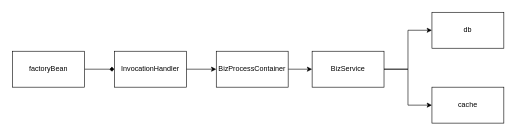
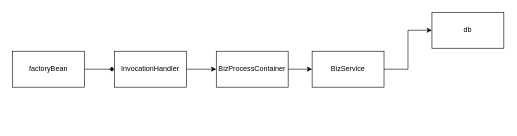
edge "BizService" -> "cache": removed
node "cache": removed
